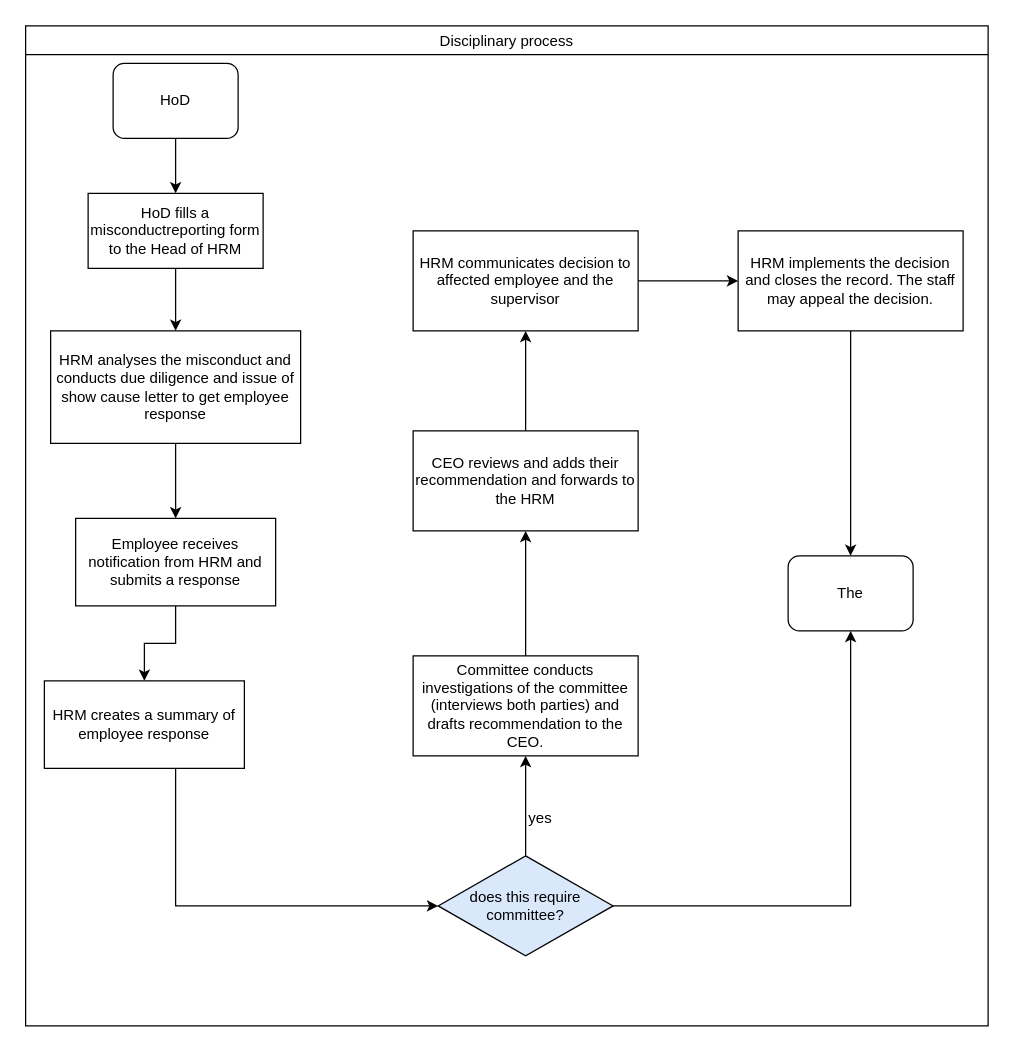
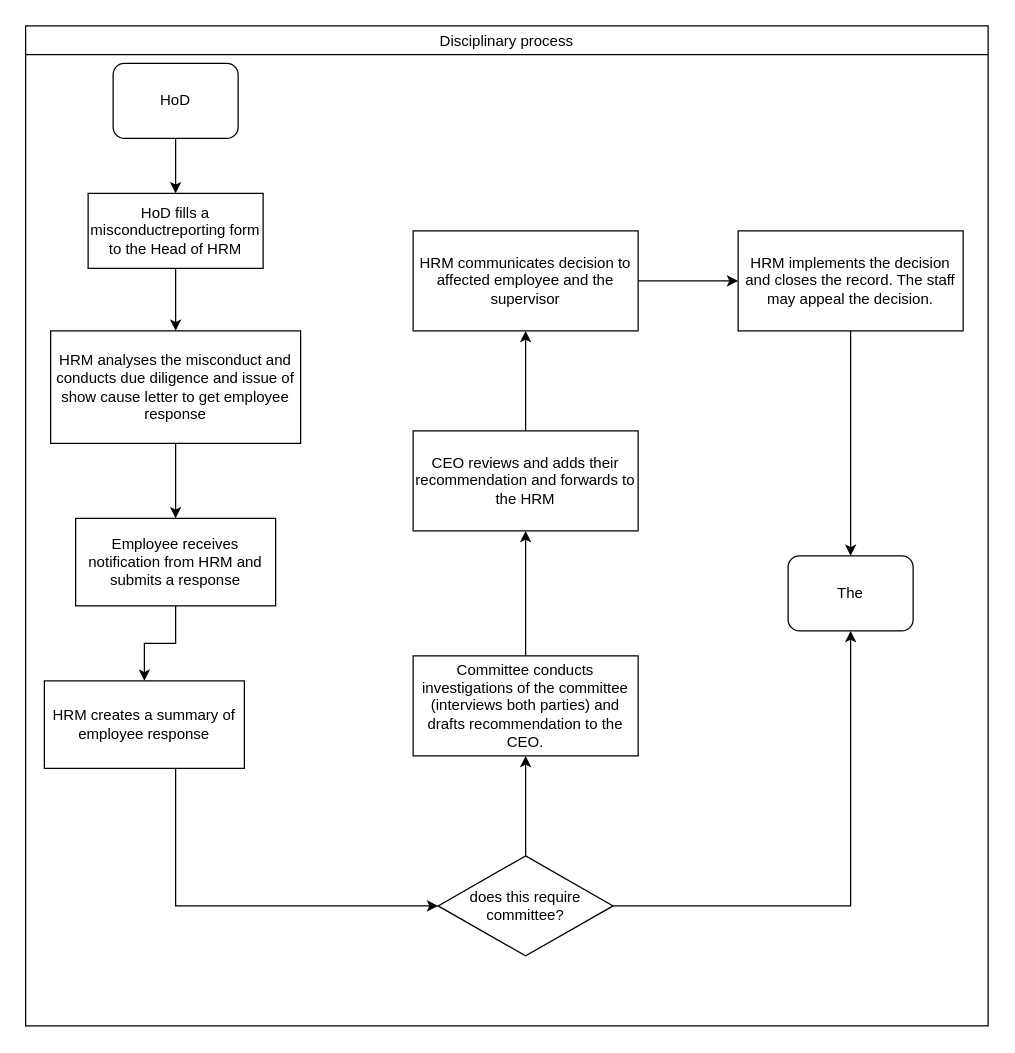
node "yes": removed
node "does this require committee?": fillcolor #dae8fc -> #ffffff
